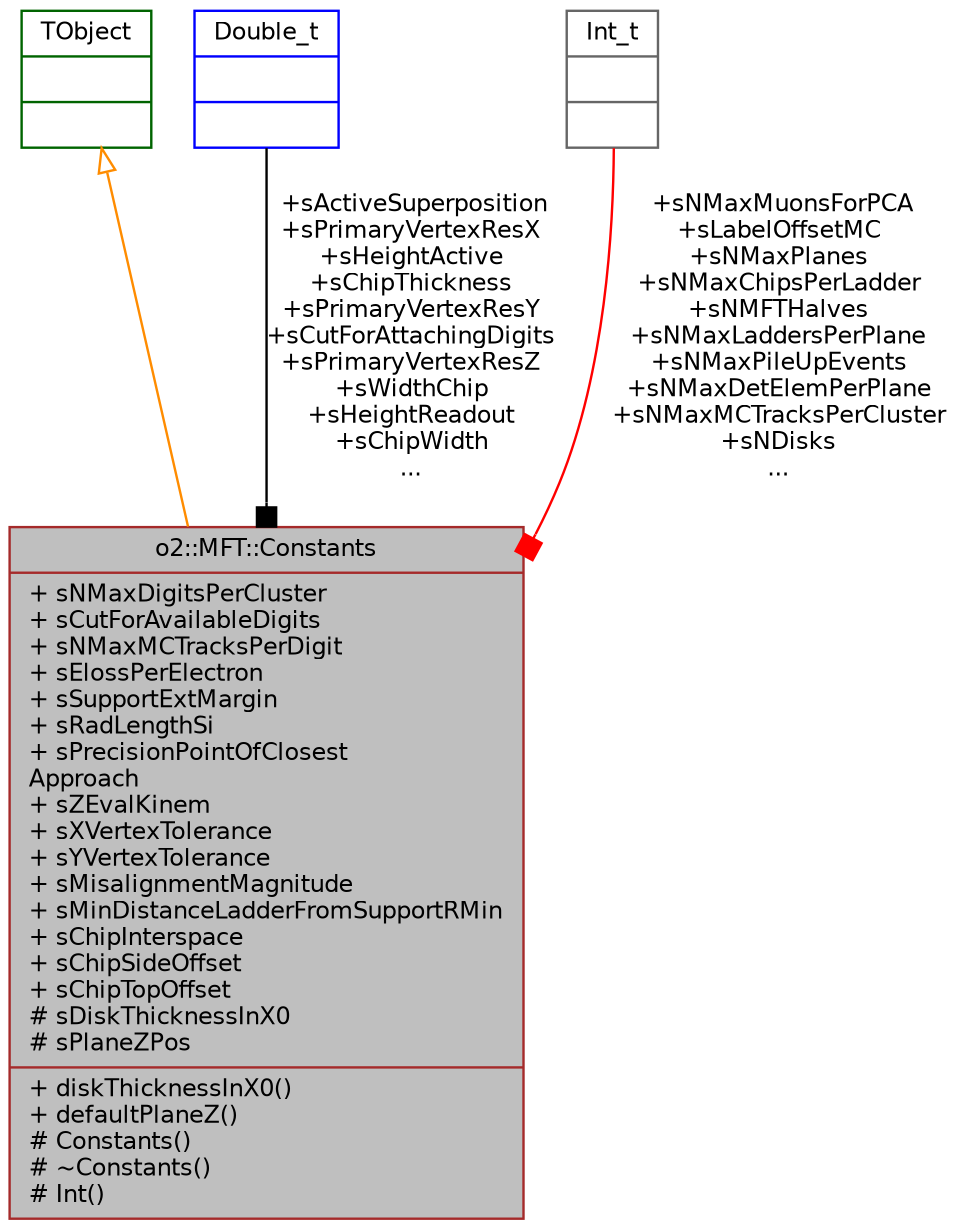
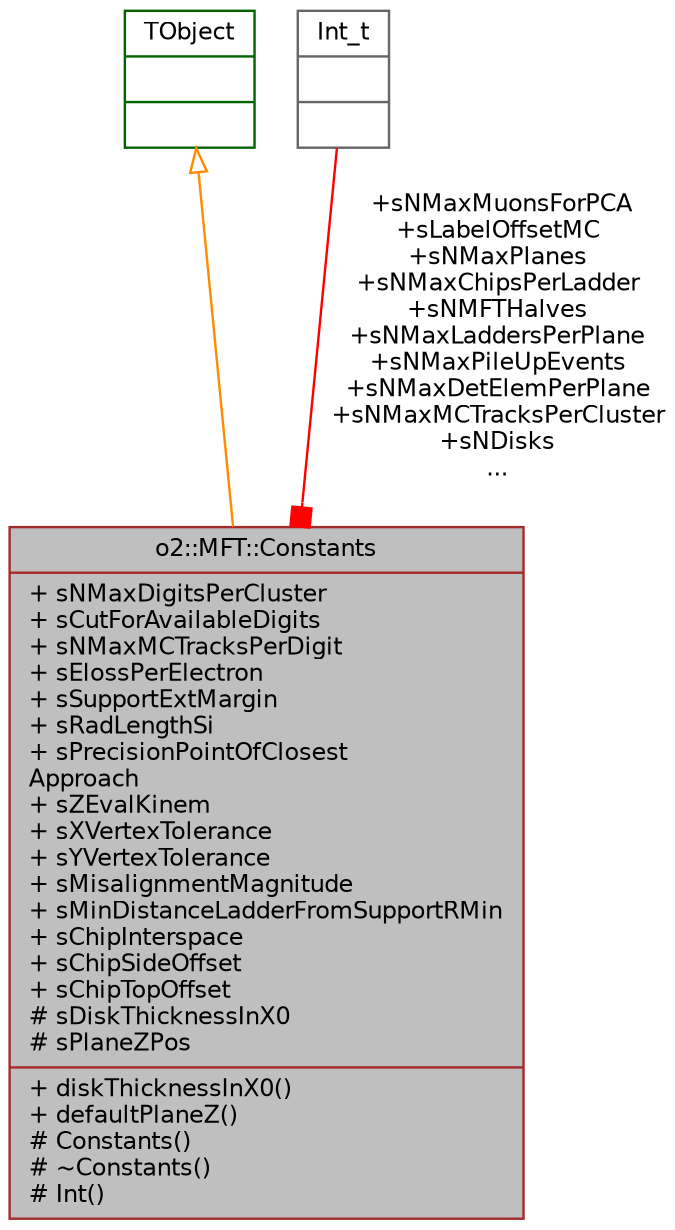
node "Double_t": removed
